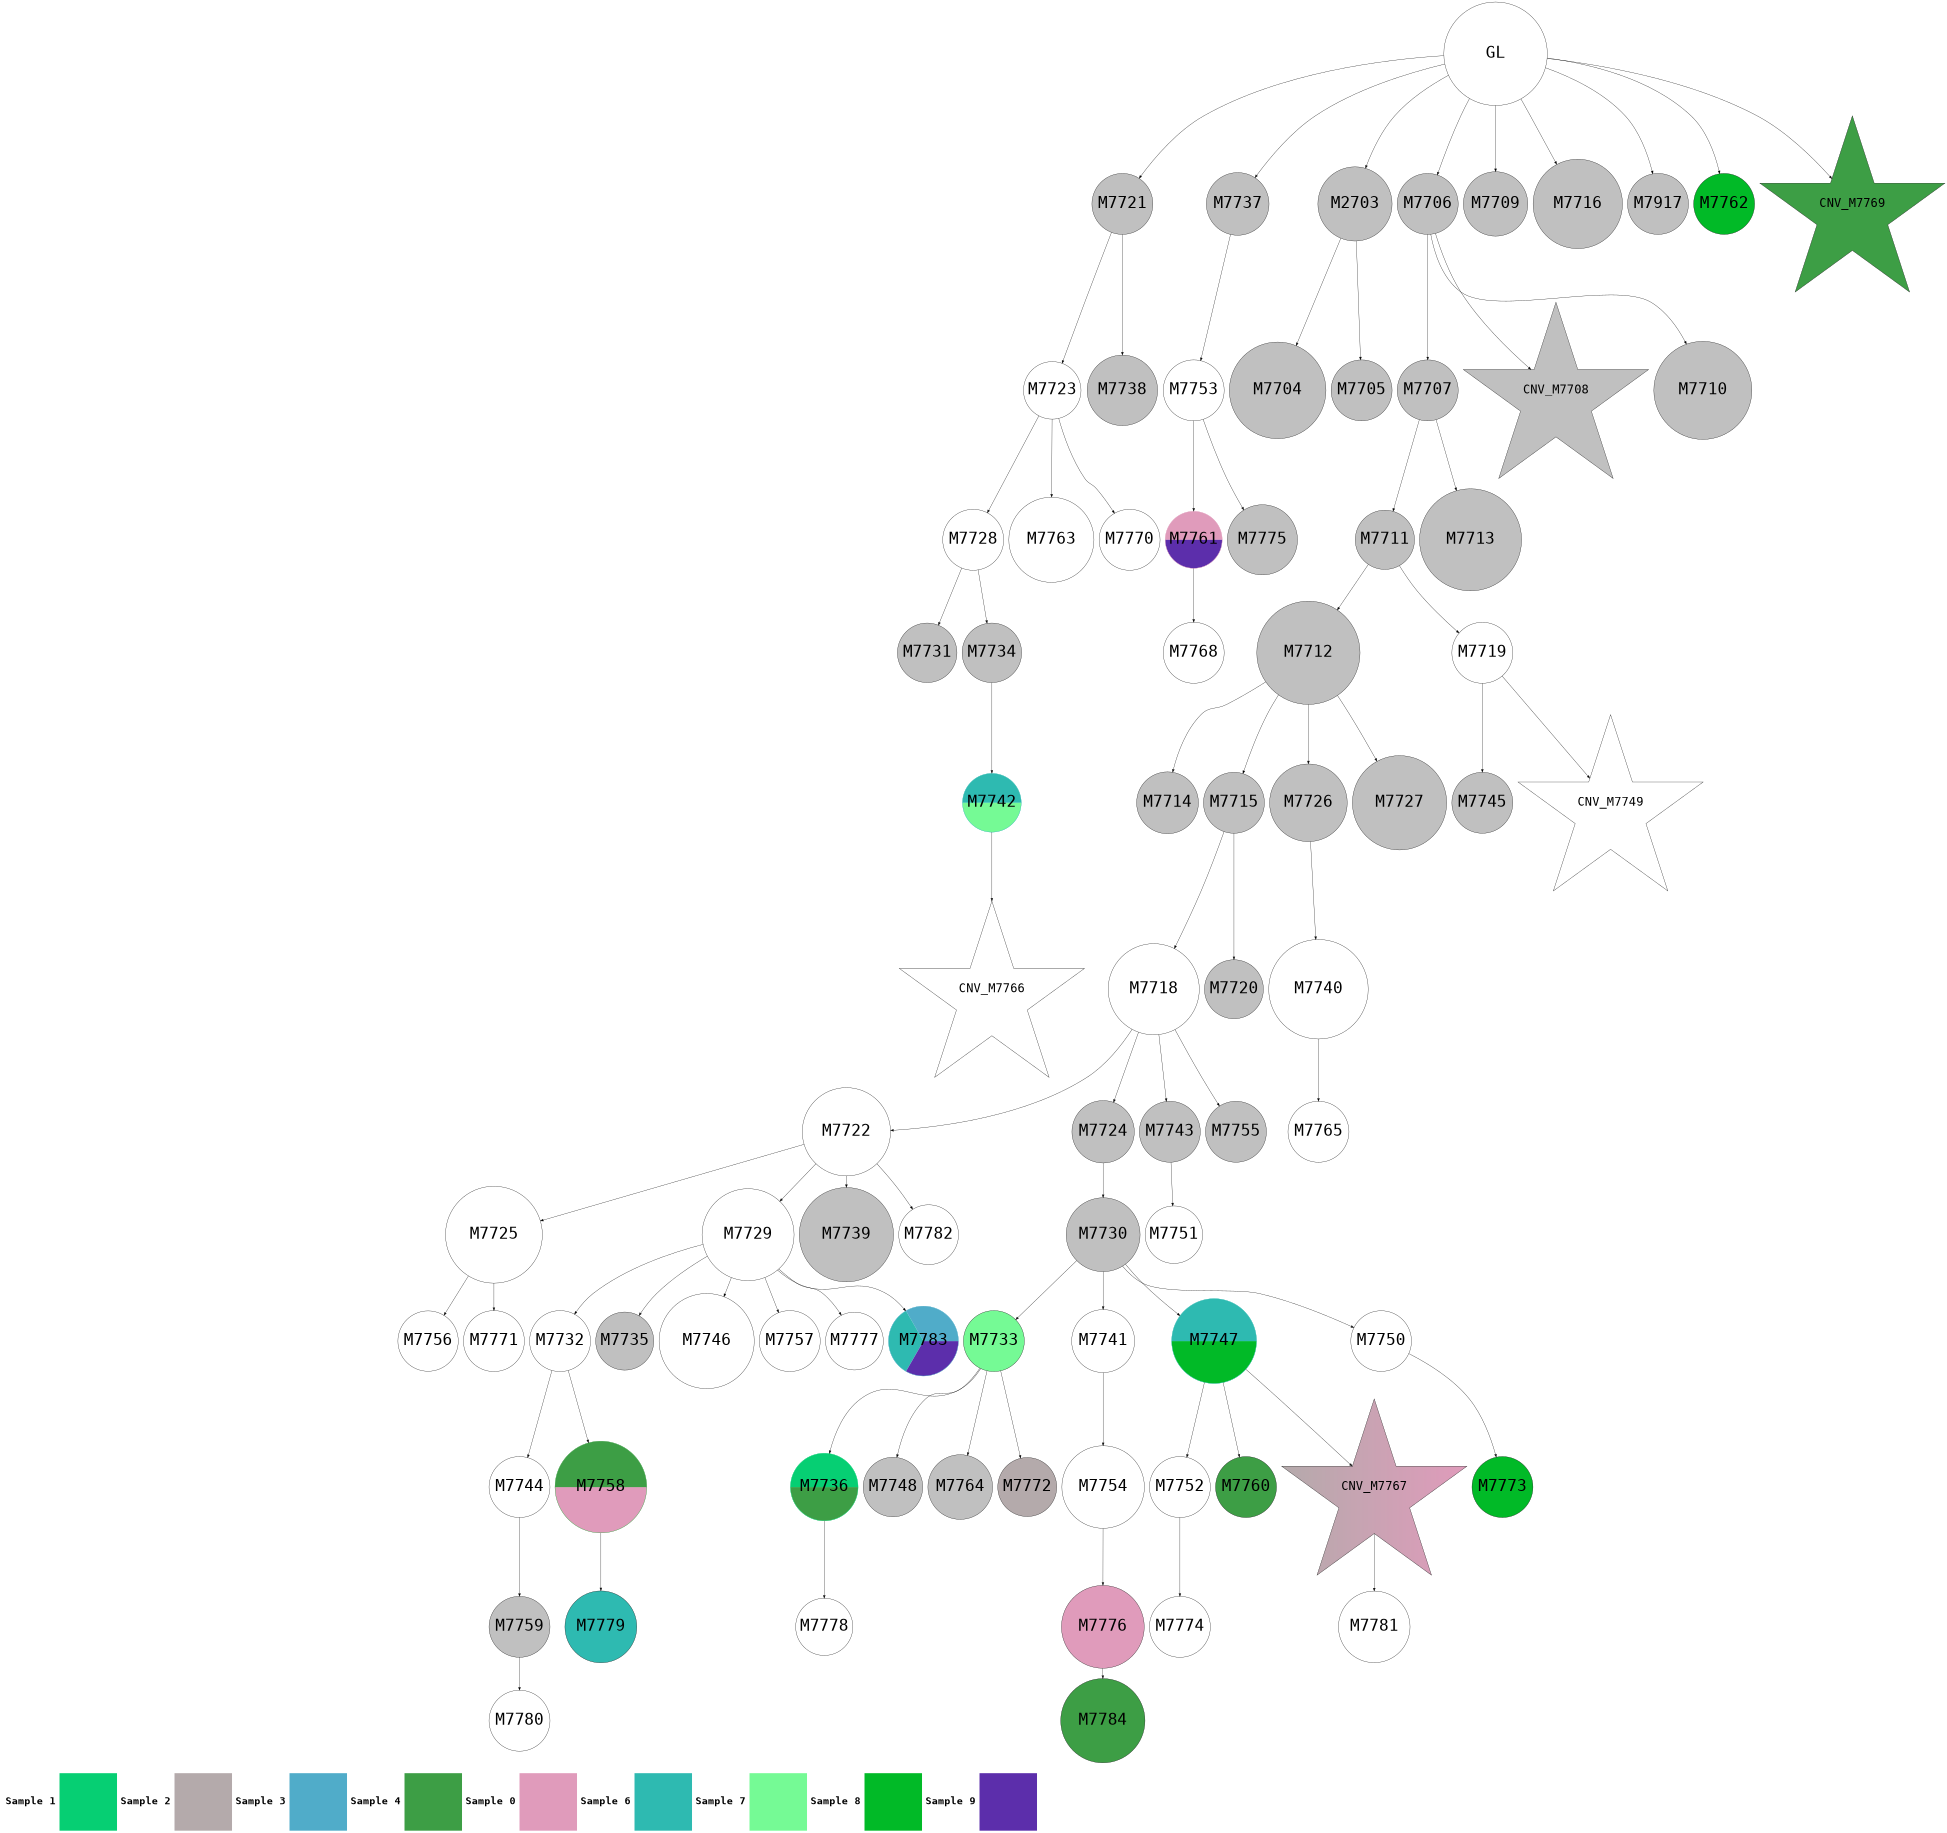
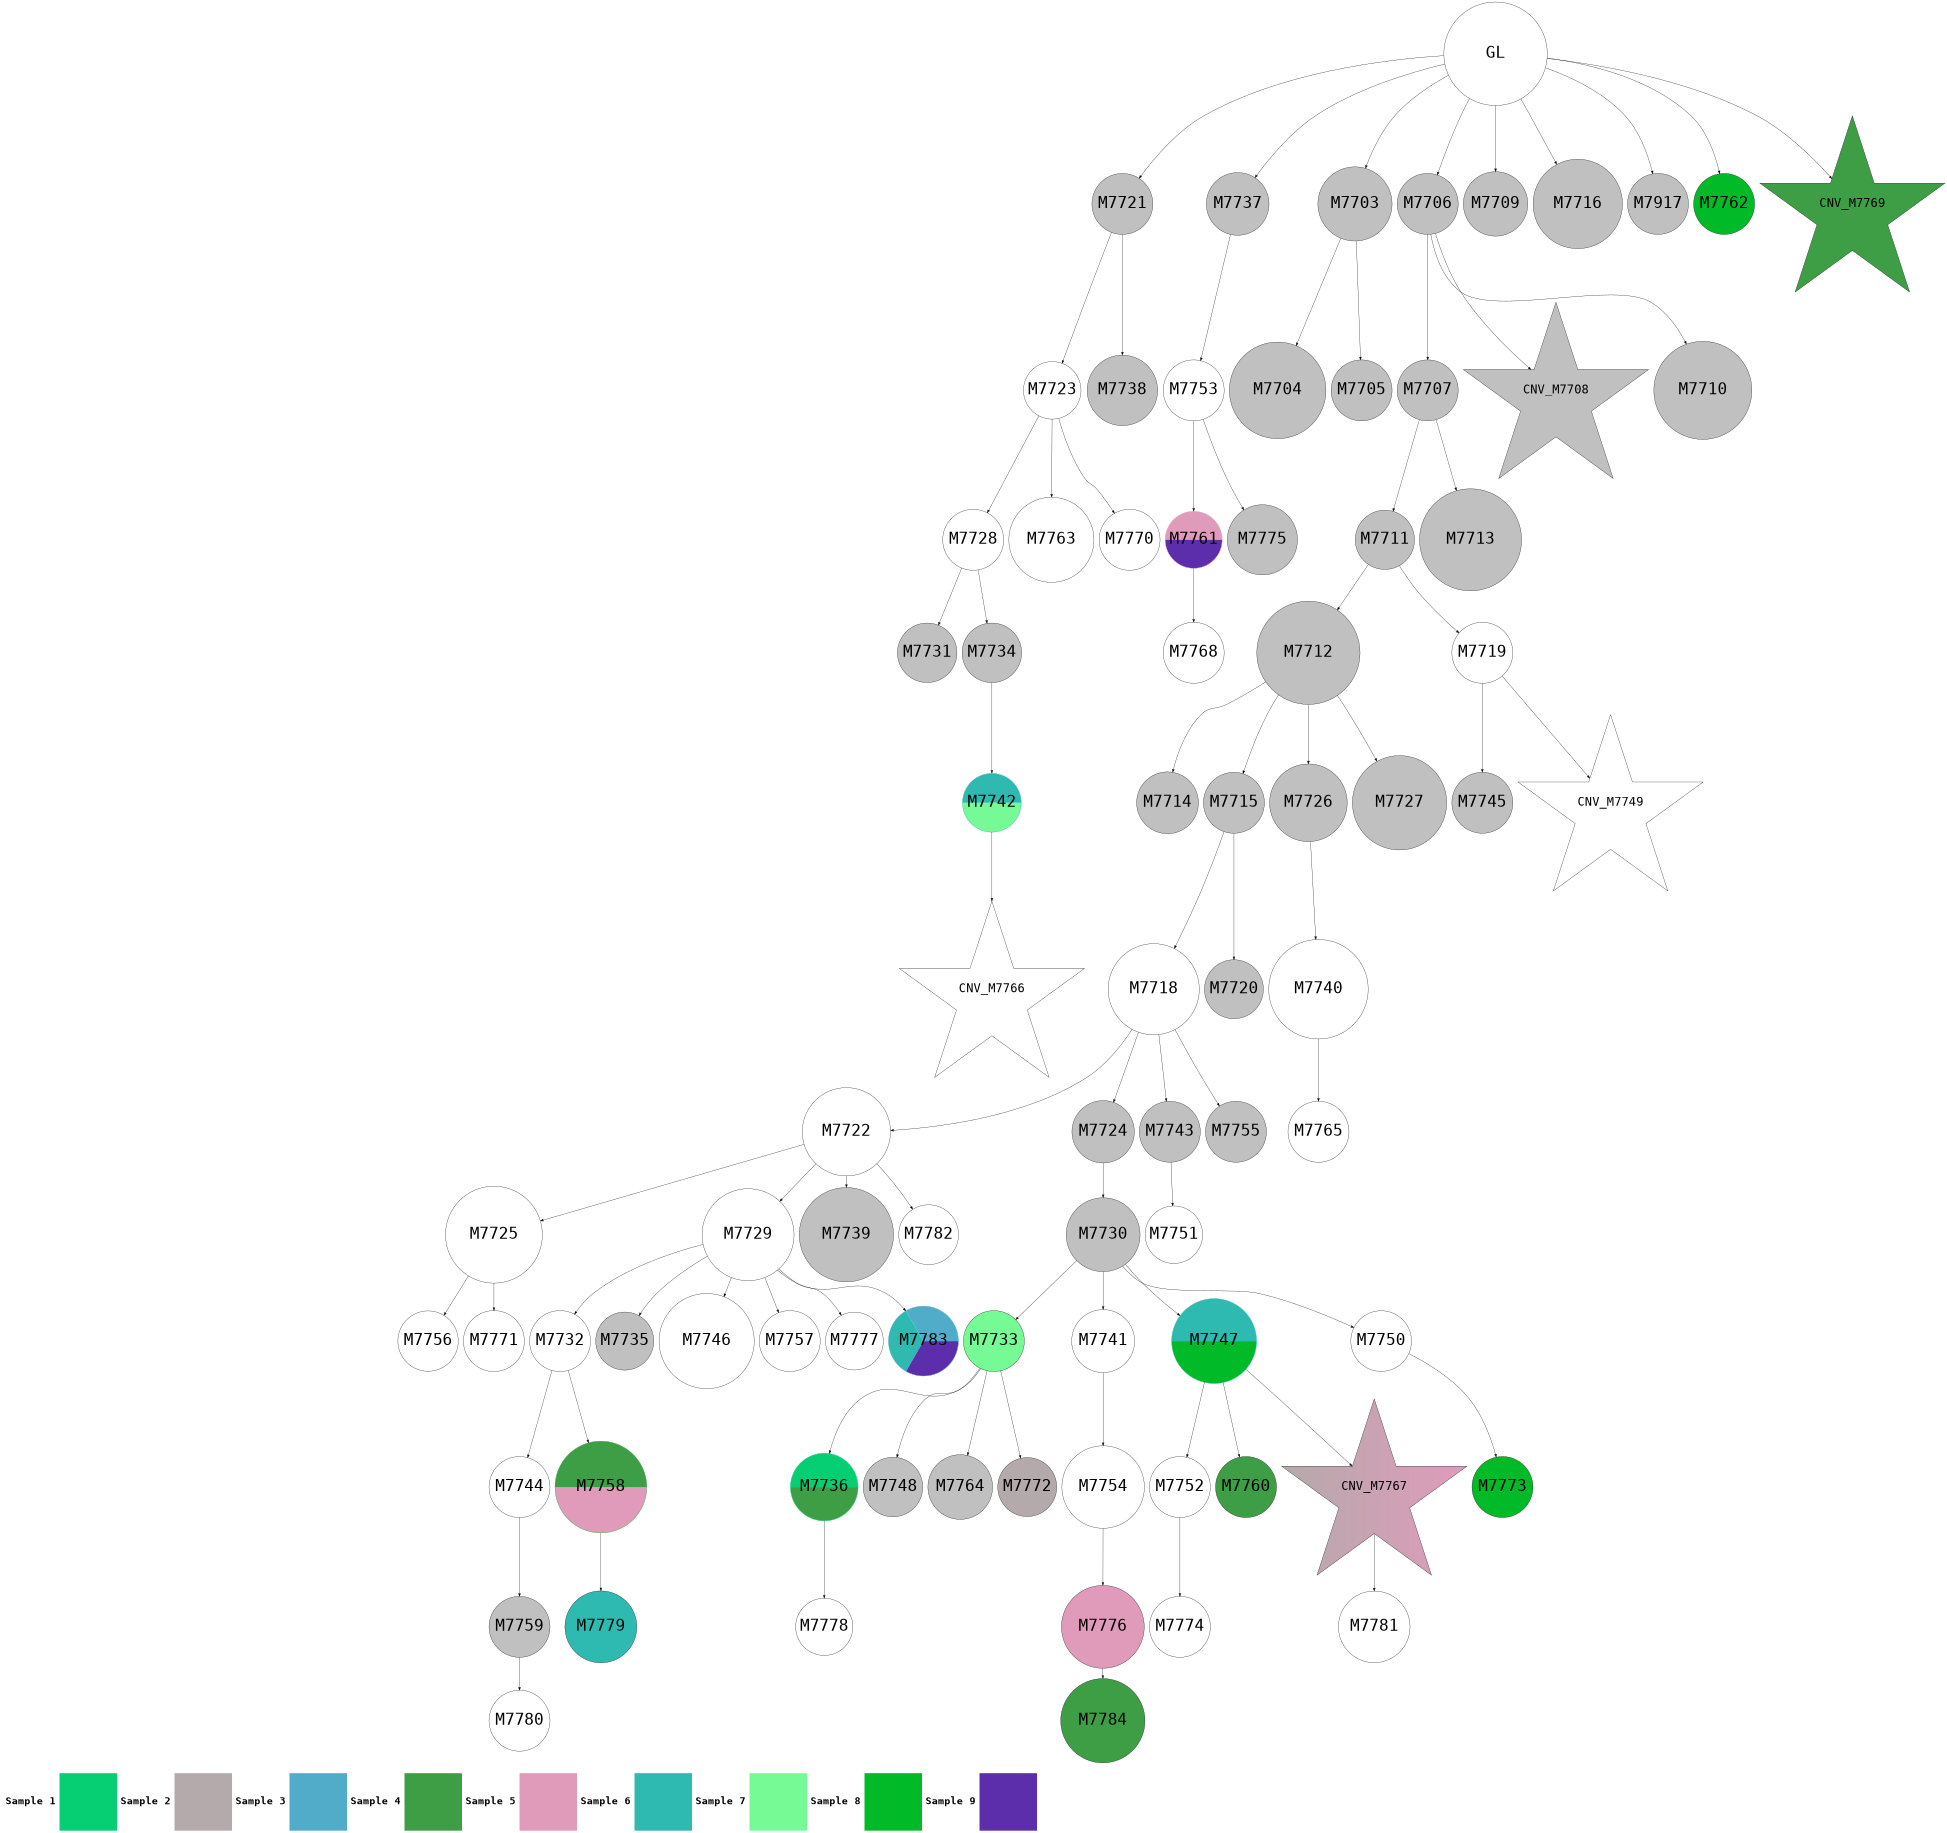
node "M2703": label "M2703" -> "M7703"
node "Sample 1": text "Sample 0" -> "Sample 5"
